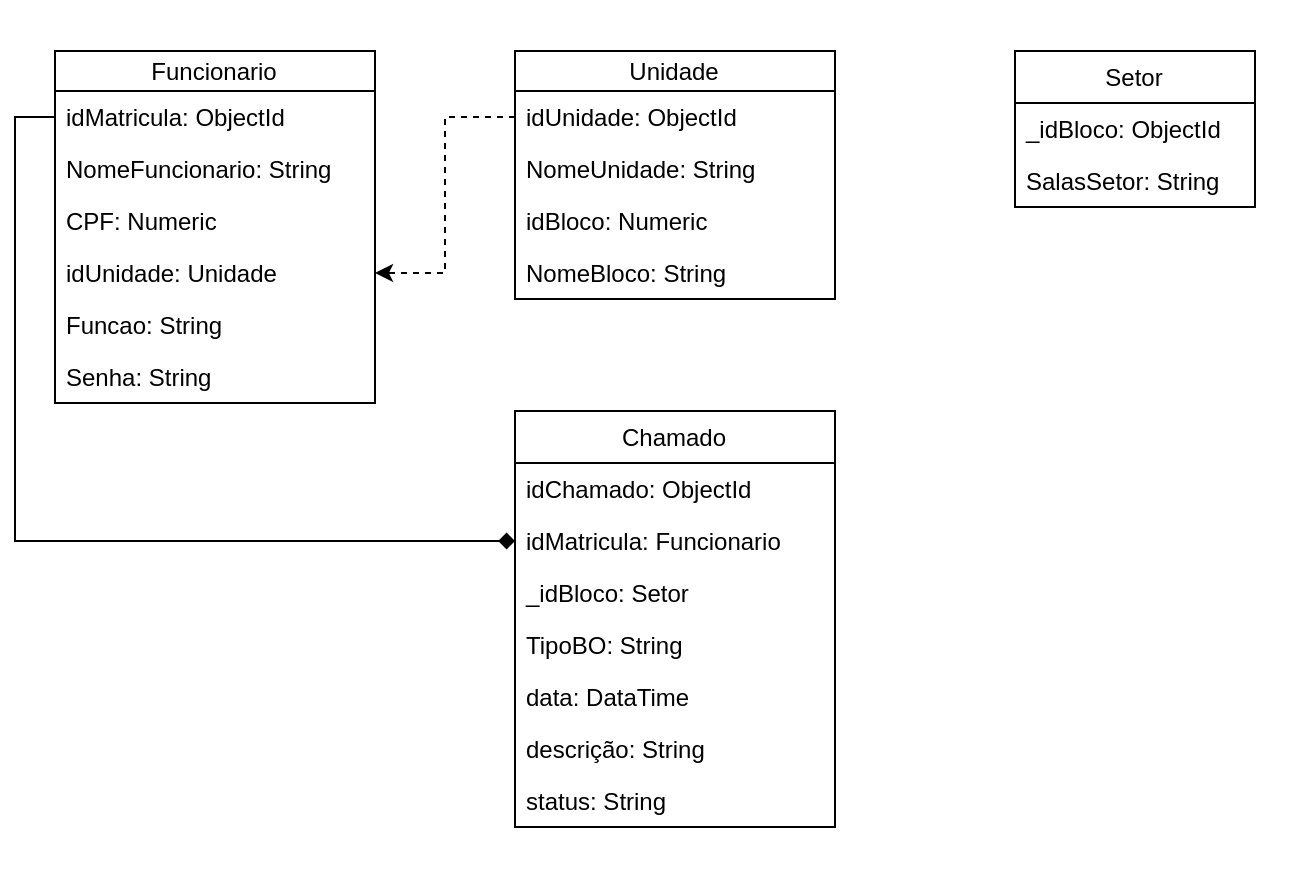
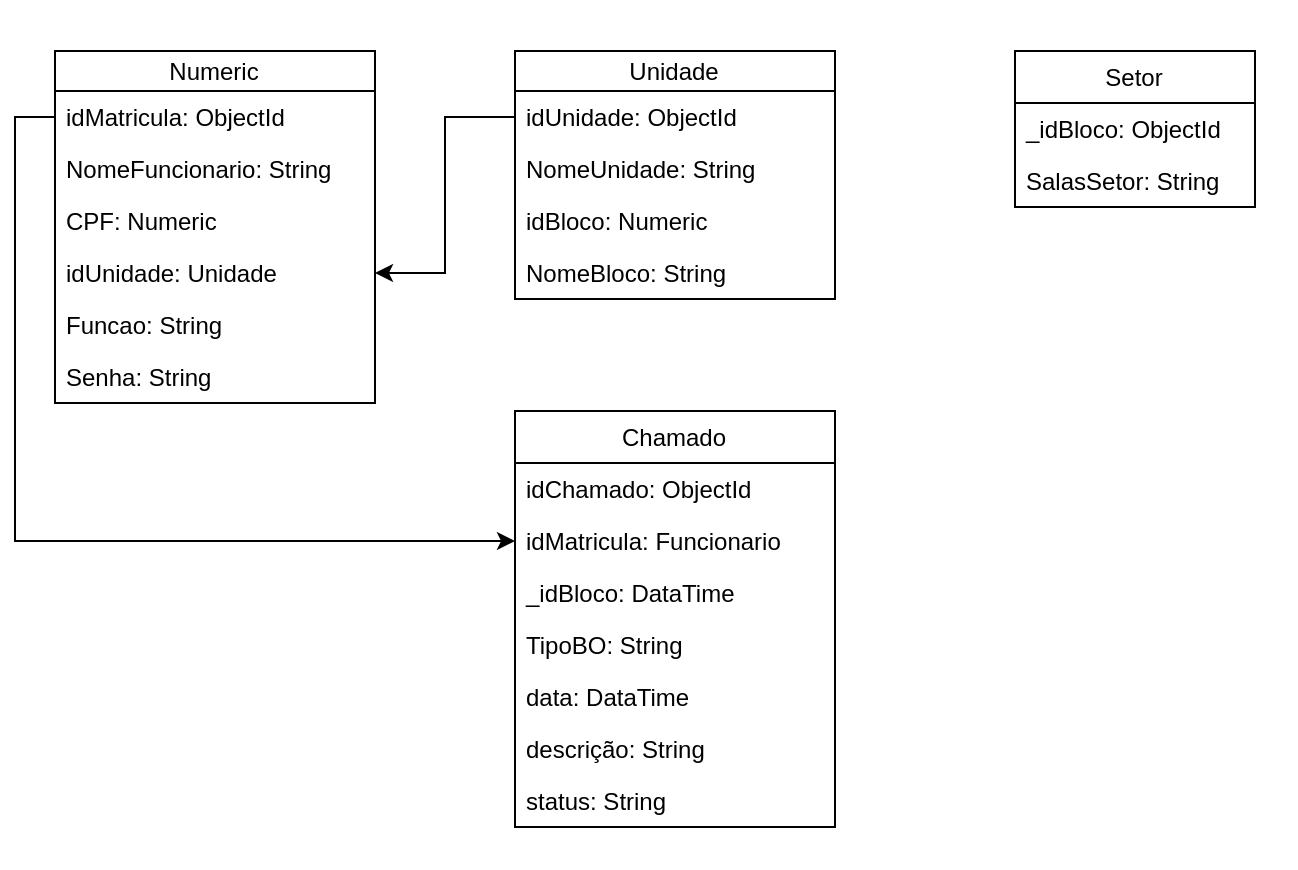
node "Funcionario": label "Funcionario" -> "Numeric"
edge "idUnidade: ObjectId" -> "idUnidade: Unidade": style dashed -> solid
edge "idMatricula: ObjectId" -> "idMatricula: Funcionario": arrowhead diamond -> classic
node "_idBloco: Setor": label "_idBloco: Setor" -> "_idBloco: DataTime"
